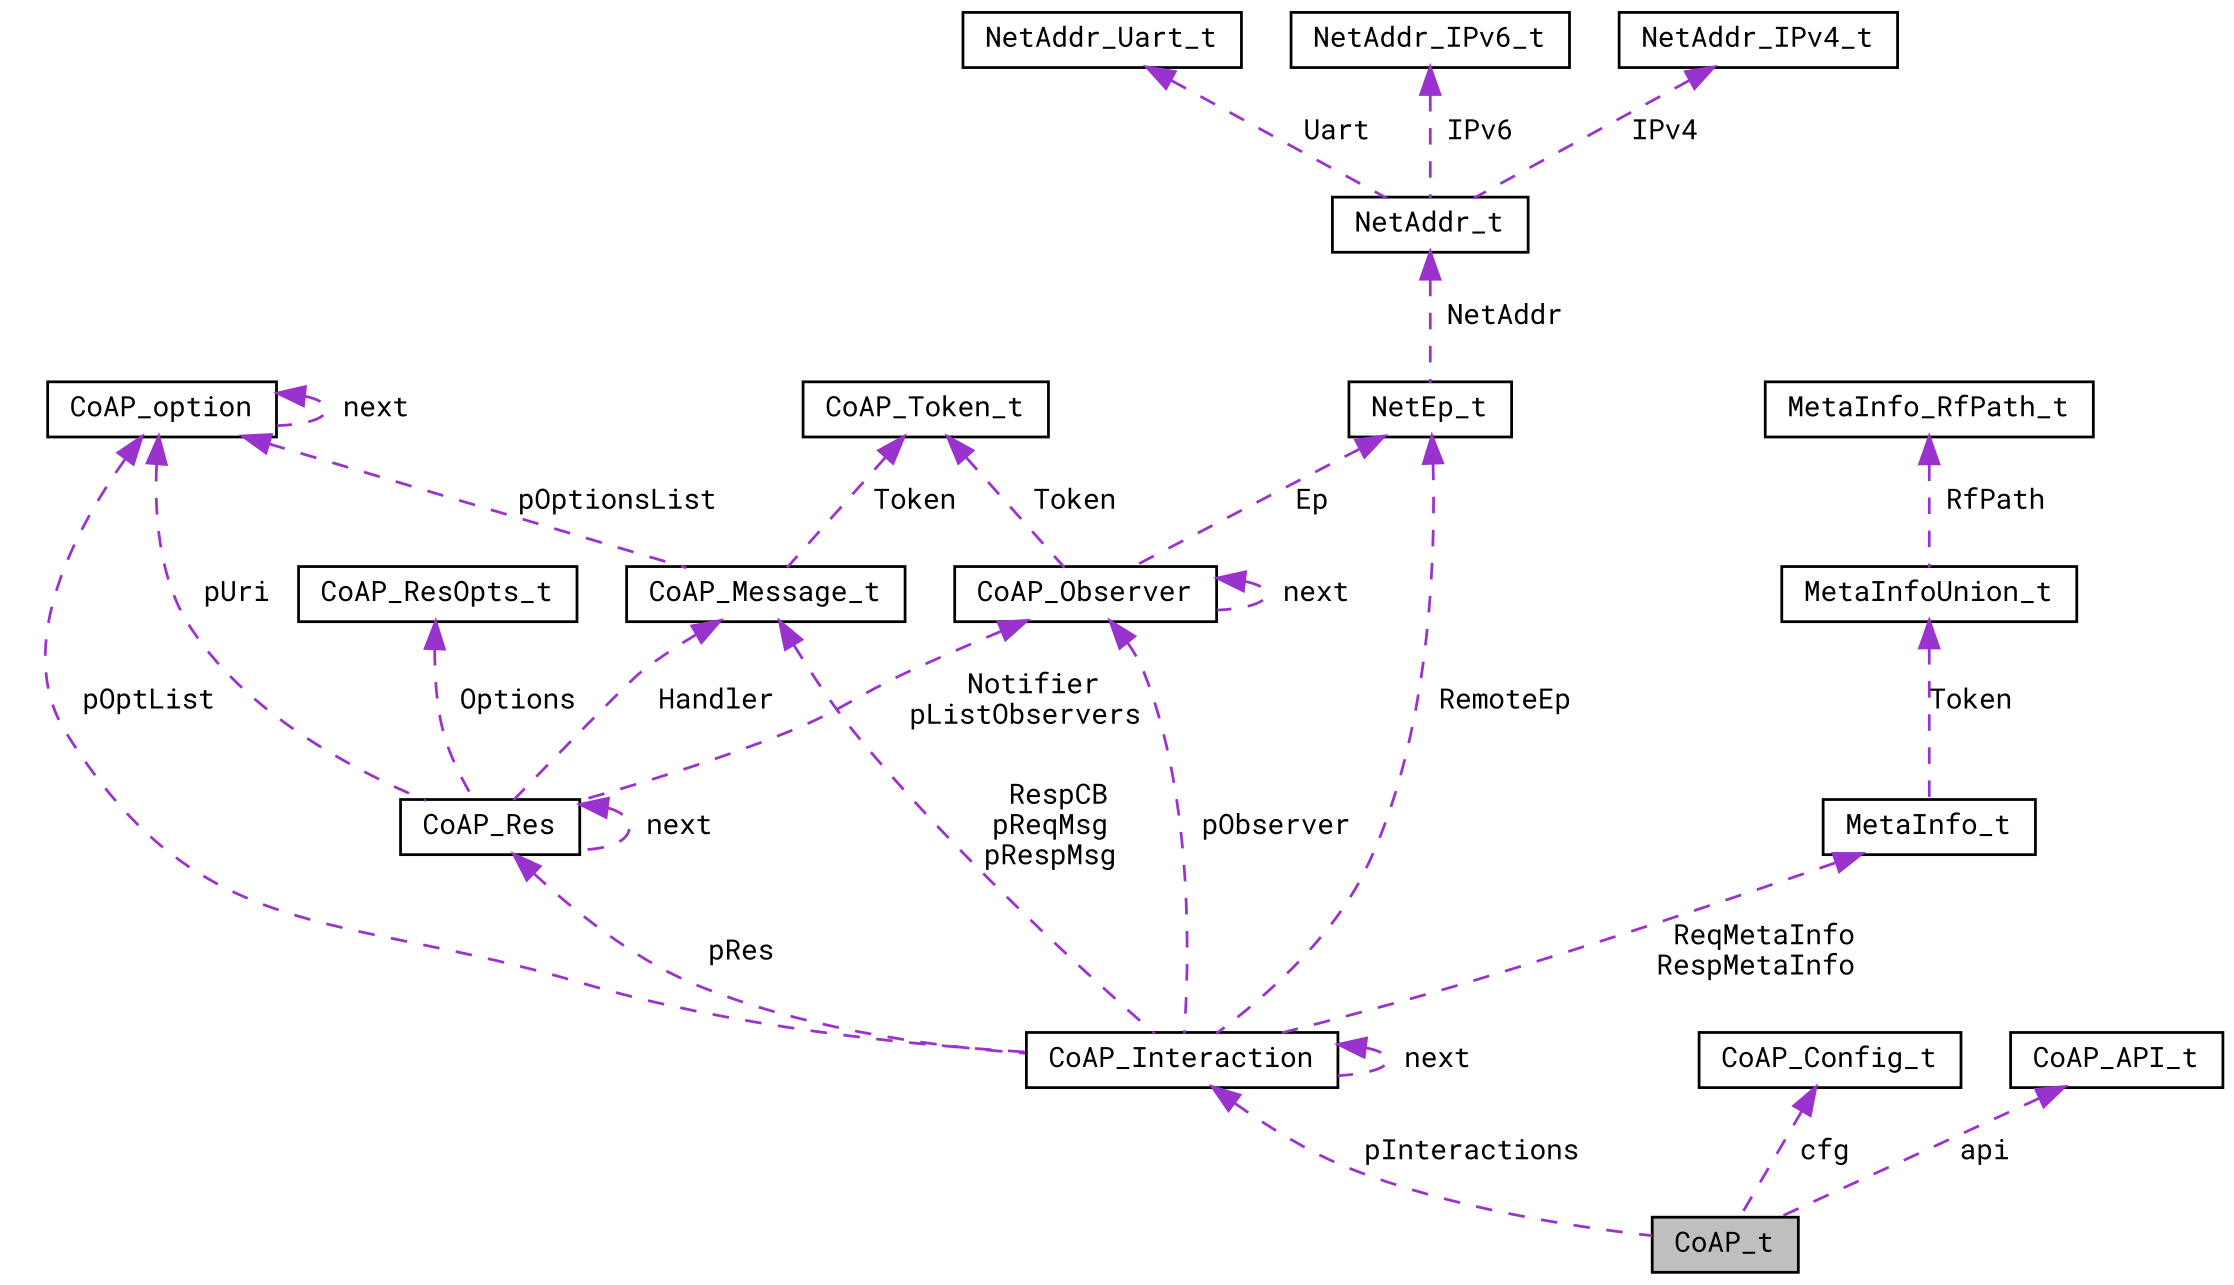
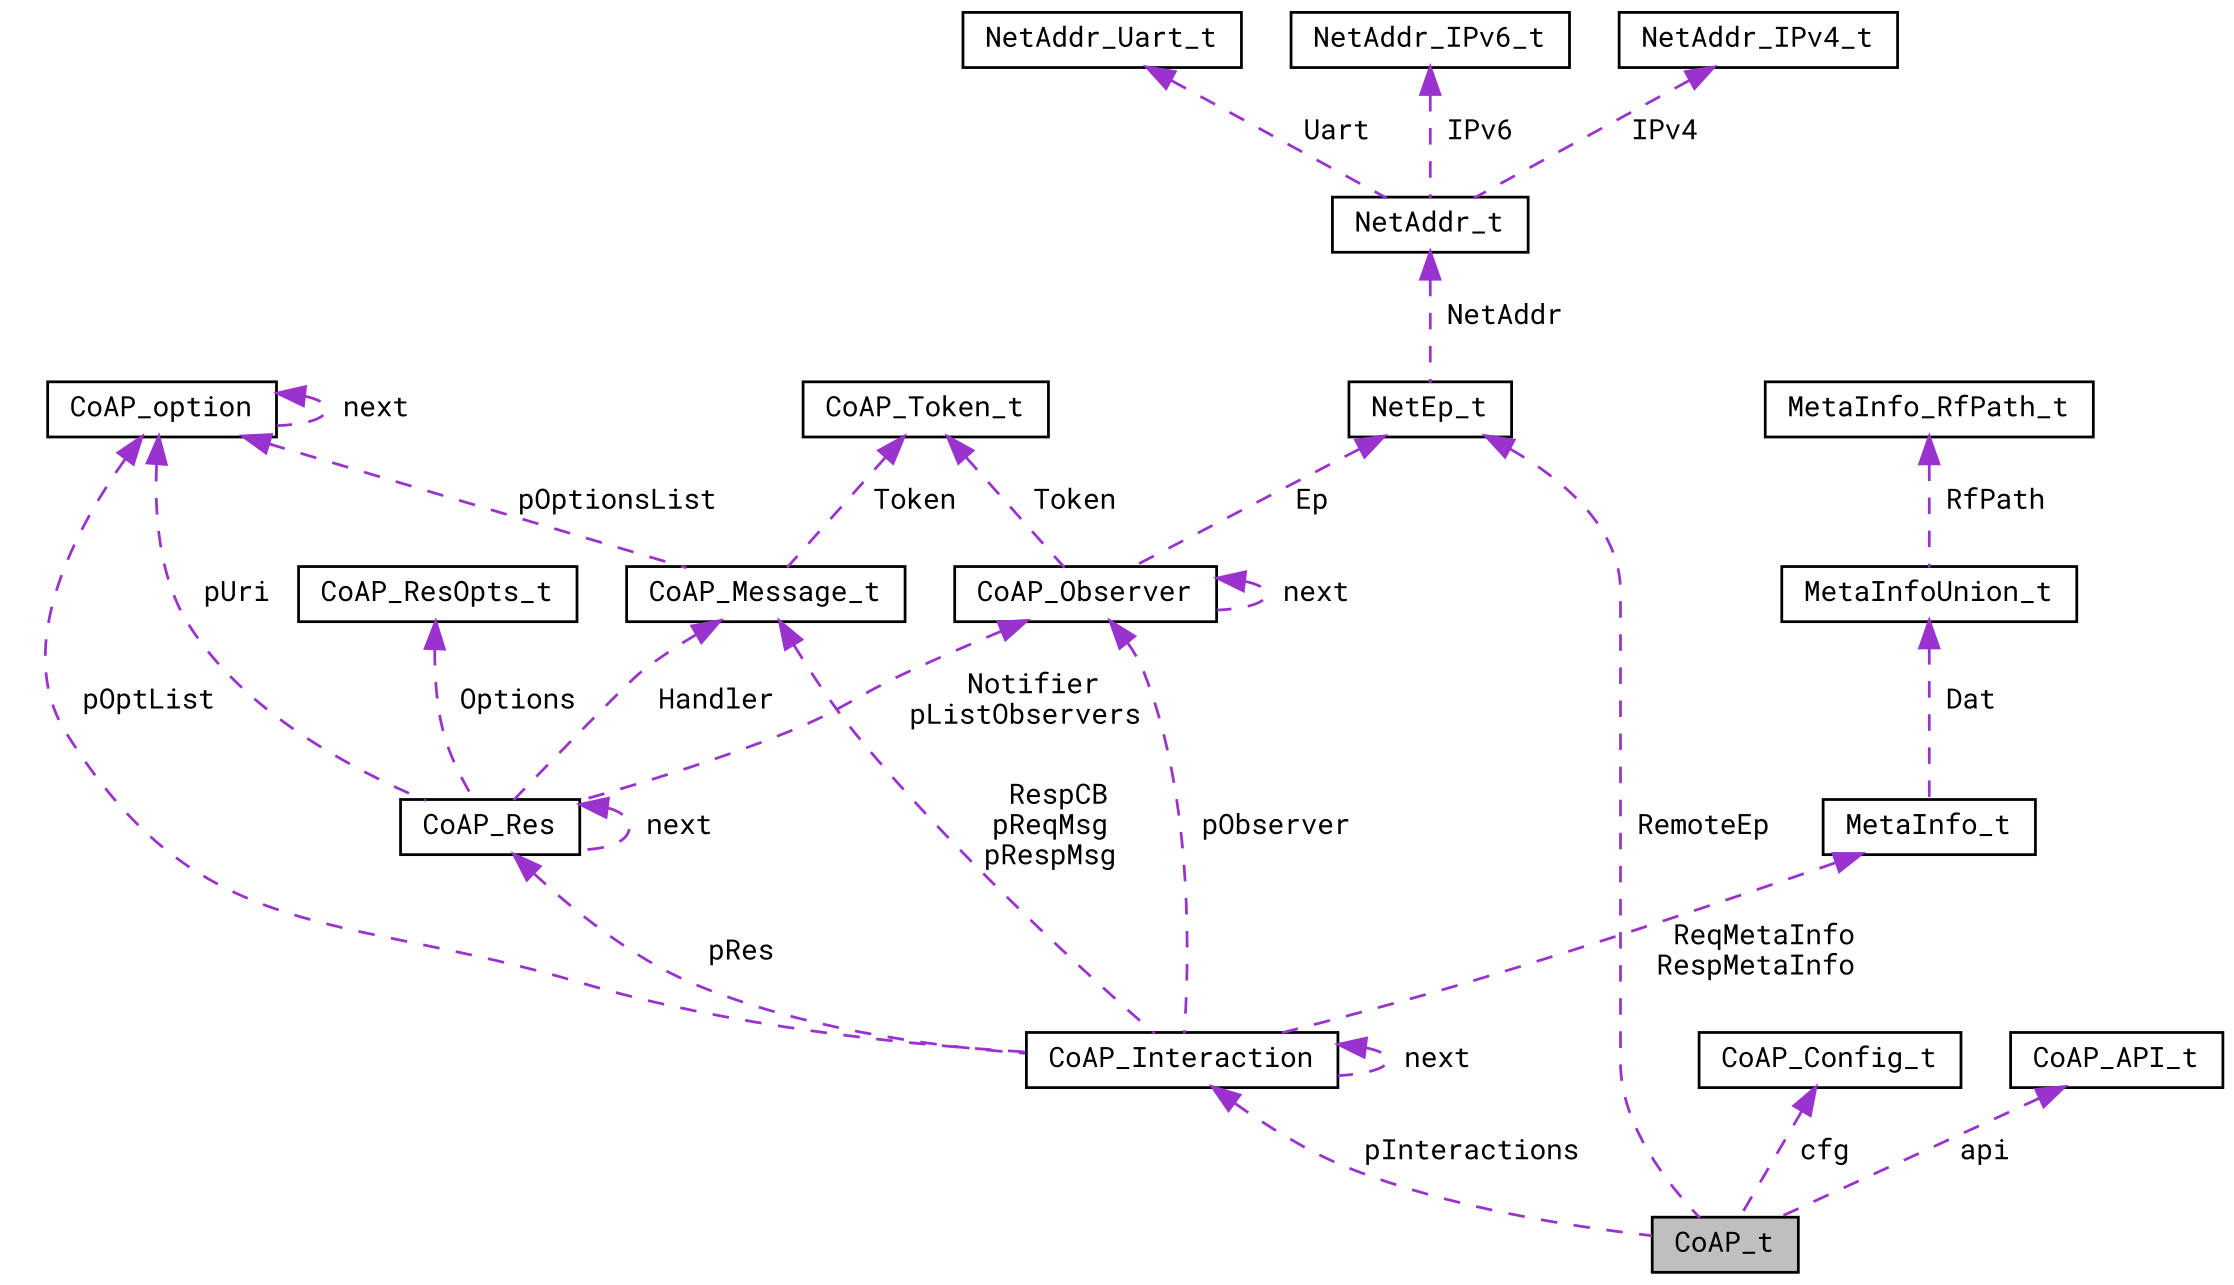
edge "MetaInfo_t" -> "MetaInfoUnion_t": label " Token" -> " Dat"
edge "CoAP_Interaction" -> "NetEp_t": now "CoAP_t" -> "NetEp_t"
